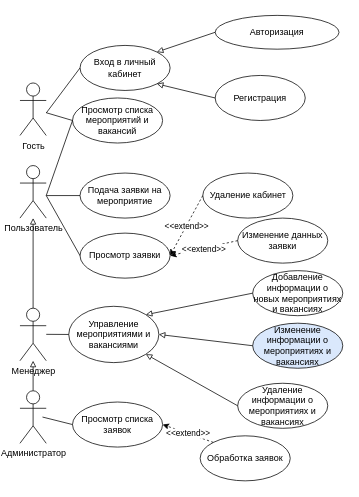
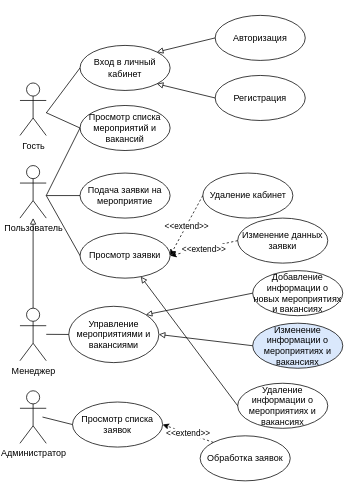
node "Авторизация": size 124x34 -> 90x45
node "Просмотр списка мероприятий и вакансий": moved (117, 120) -> (125, 128)
edge "Администратор" -> "Менеджер": removed
edge "Удаление информации о мероприятиях и вакансиях" -> "Управление мероприятиями и вакансиями": now "Удаление информации о мероприятиях и вакансиях" -> "Просмотр заявки"
